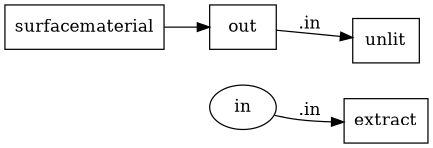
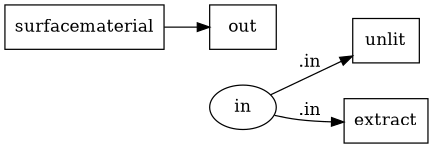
edge "out" -> "unlit": now "in" -> "unlit"
